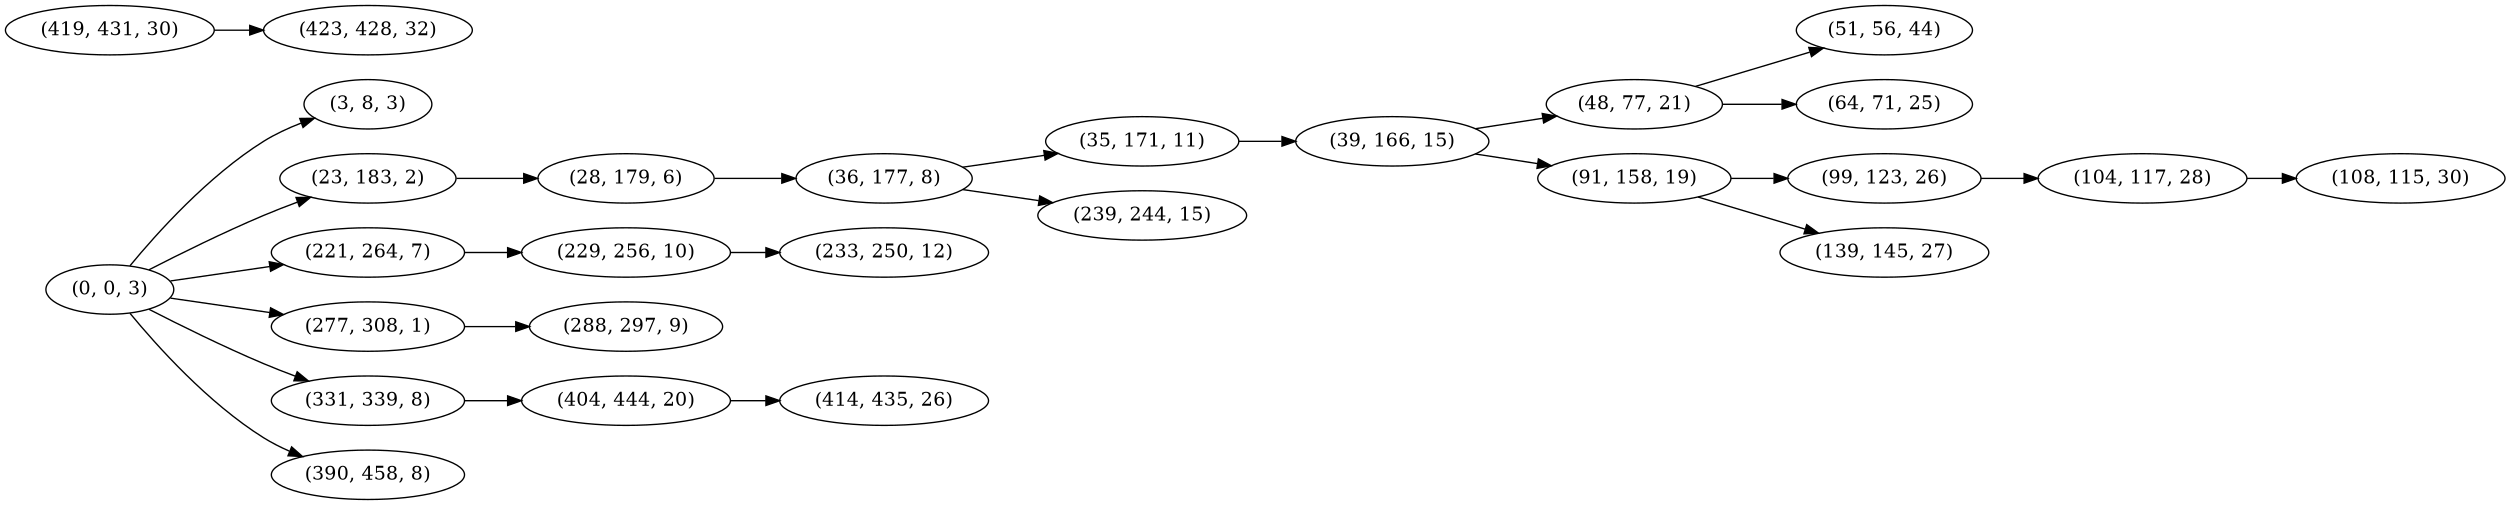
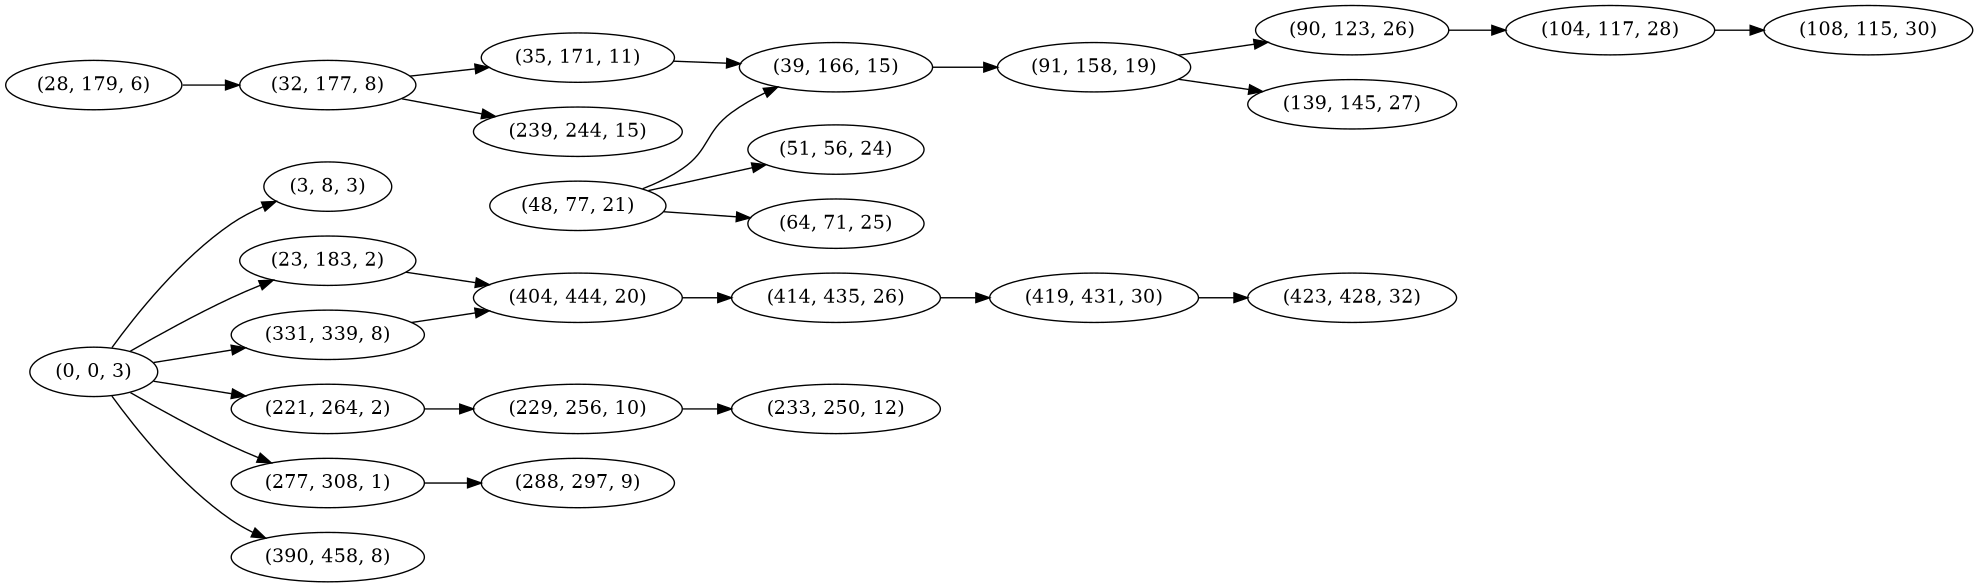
node "(51, 56, 44)": label "(51, 56, 44)" -> "(51, 56, 24)"
edge "(39, 166, 15)" -> "(48, 77, 21)": reversed
edge "(23, 183, 2)" -> "(28, 179, 6)": now "(23, 183, 2)" -> "(404, 444, 20)"
node "(36, 177, 8)": label "(36, 177, 8)" -> "(32, 177, 8)"
node "(99, 123, 26)": label "(99, 123, 26)" -> "(90, 123, 26)"
node "(221, 264, 7)": label "(221, 264, 7)" -> "(221, 264, 2)"
edge "(414, 435, 26)" -> "(419, 431, 30)": added
